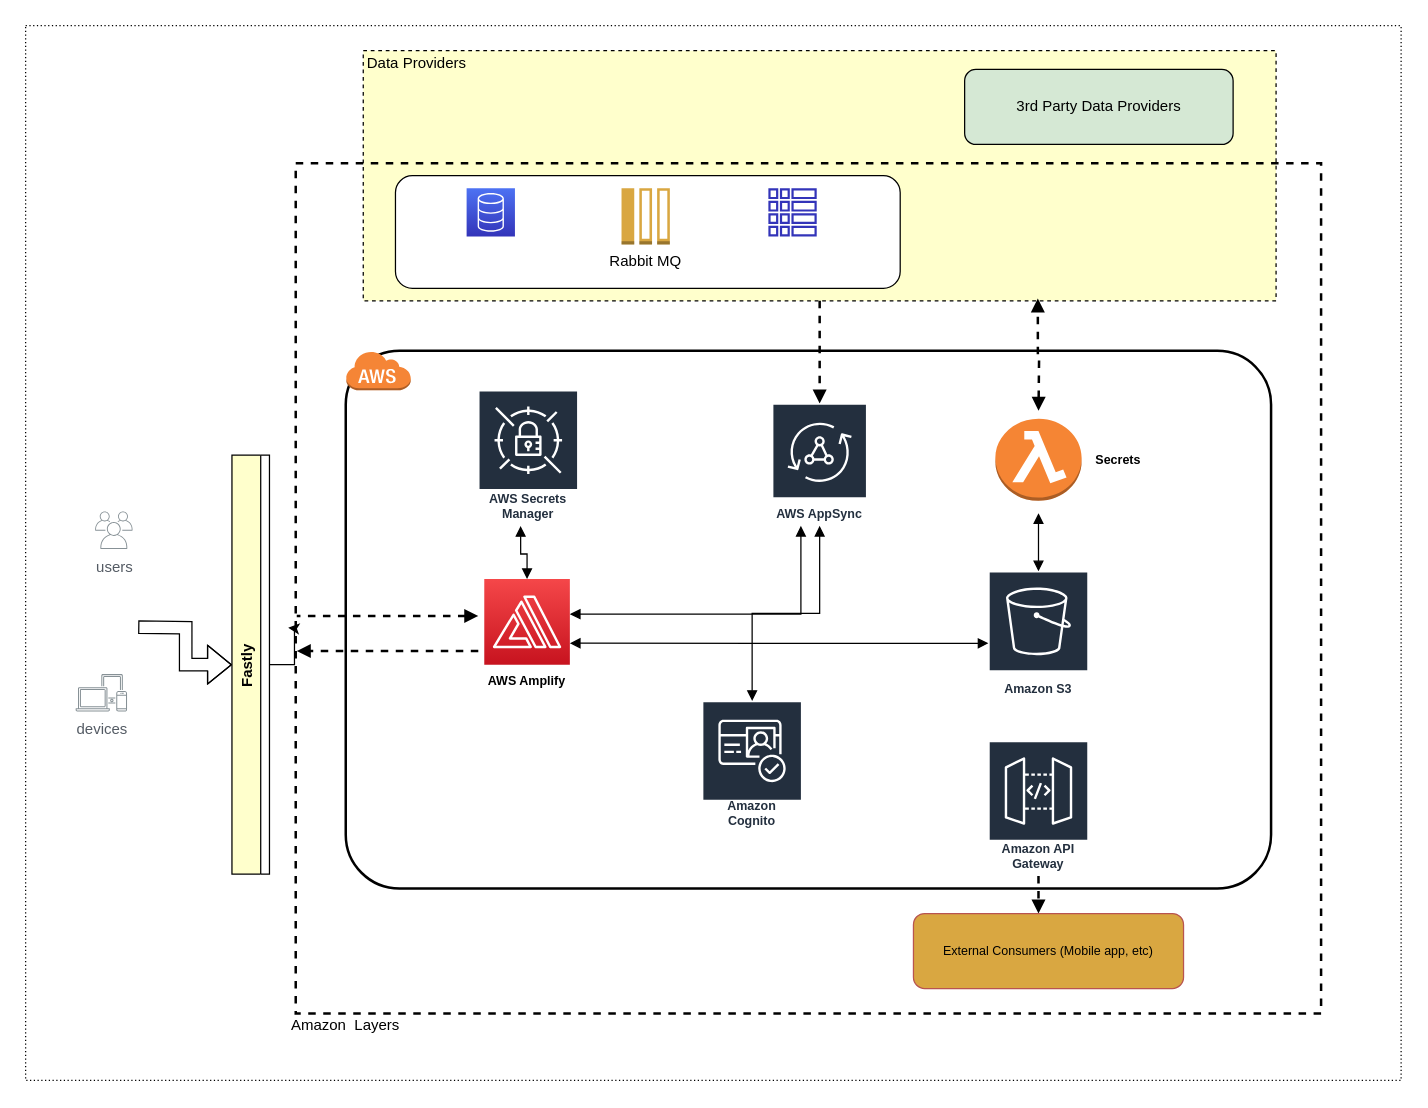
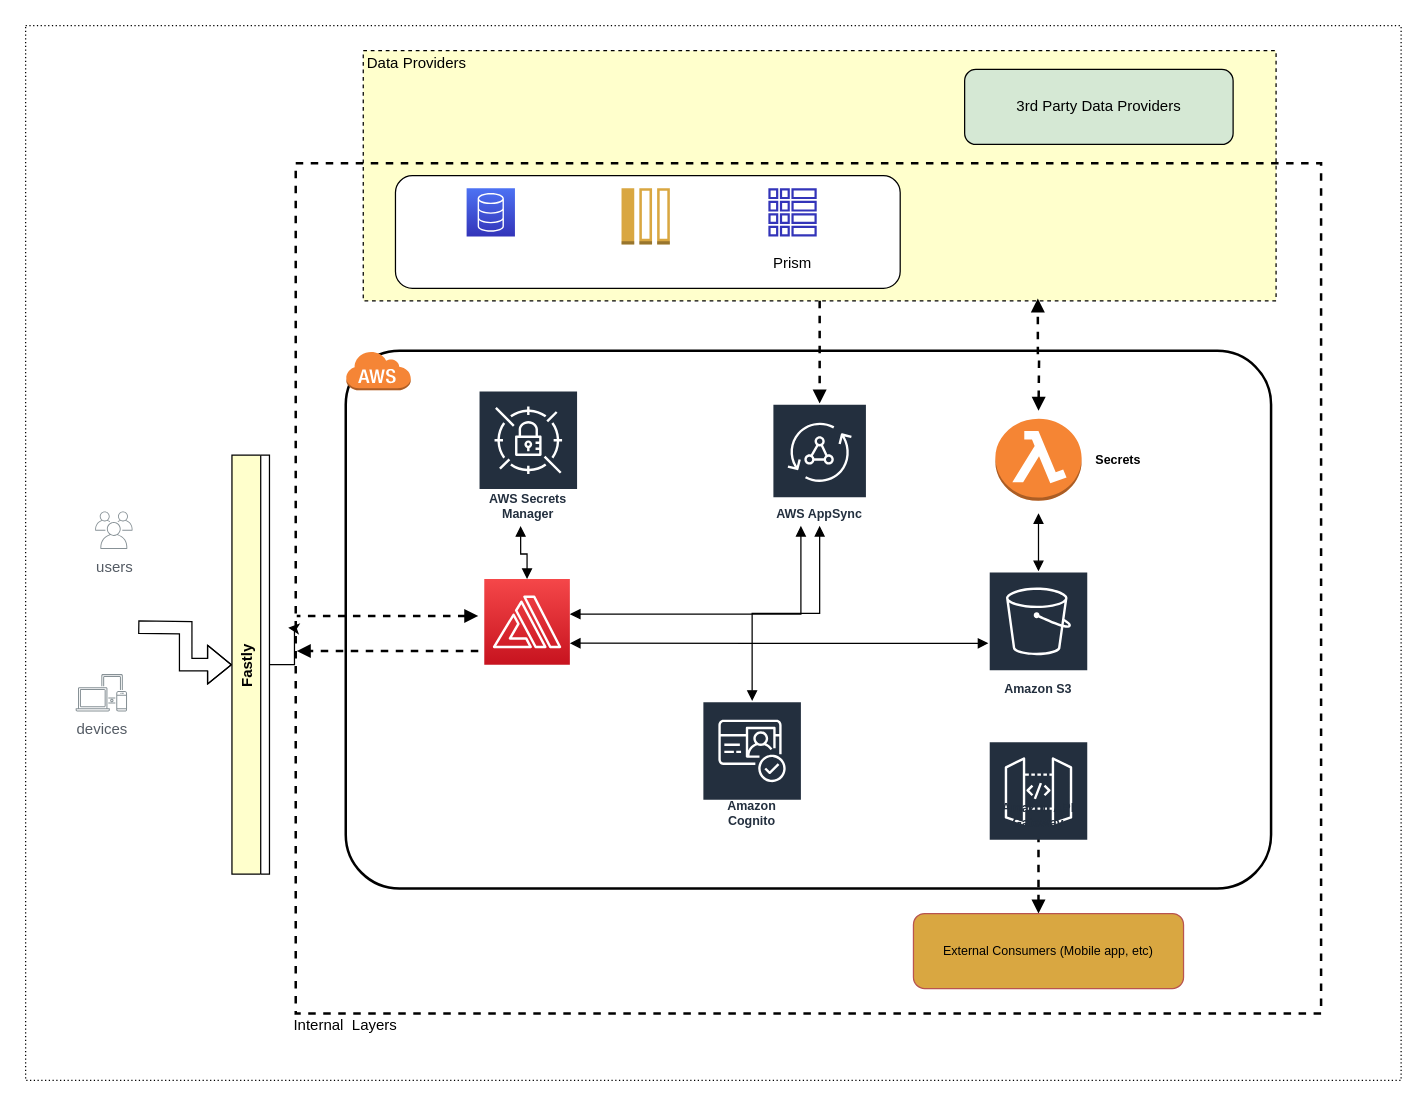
node "Rabbit MQ": removed
node "Prism": added
node "AWS Amplify": removed
node "Amazon API Gateway": size 100x135 -> 100x94
node "Amazon Layers": label "Amazon Layers" -> "Internal Layers"
